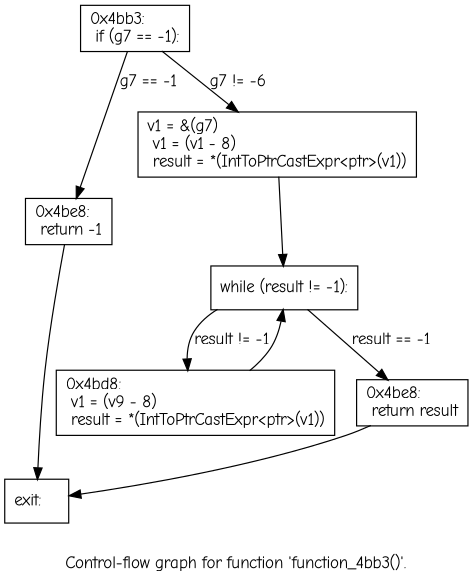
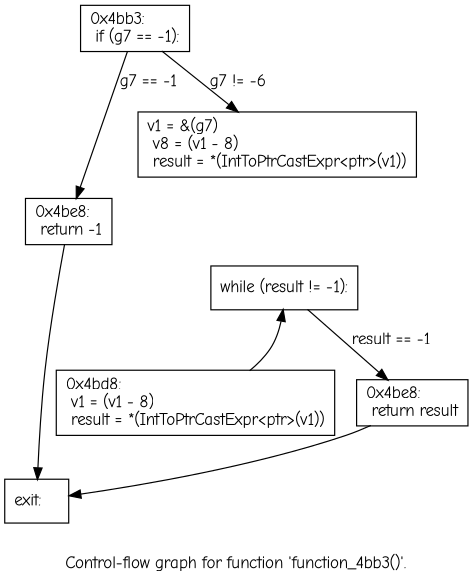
node "v1 = &(g7)": text "v1 = (v1 - 8)" -> "v8 = (v1 - 8)"
edge "v1 = &(g7)" -> "while (result != -1):": removed
edge "while (result != -1):" -> "0x4bd8:": removed, label "result != -1"
node "0x4bd8:": text "v1 = (v9 - 8)" -> "v1 = (v1 - 8)"
